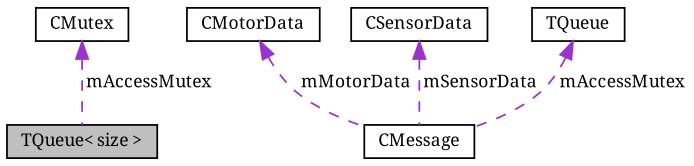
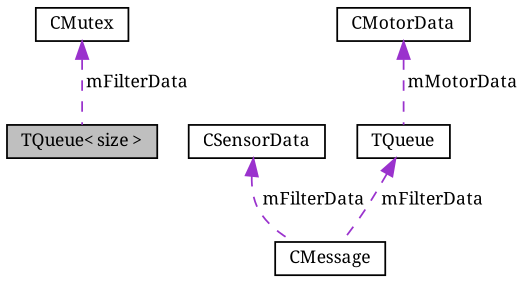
edge "TQueue< size >" -> "CMutex": label " mAccessMutex" -> " mFilterData"
edge "CMessage" -> "CSensorData": label " mSensorData" -> " mFilterData"
edge "CMessage" -> "TQueue": label " mAccessMutex" -> " mFilterData"
edge "CMessage" -> "CMotorData": now "TQueue" -> "CMotorData"
